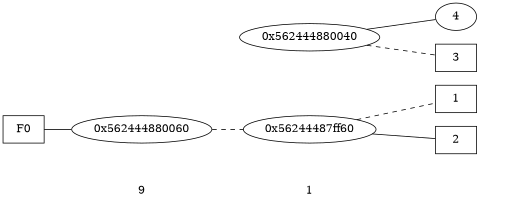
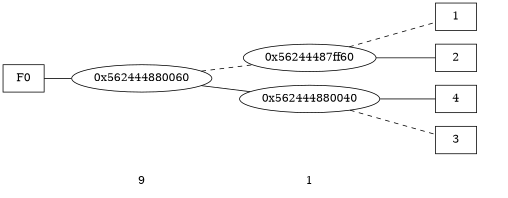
node "4": shape ellipse -> box
edge "0x562444880060" -- "0x562444880040": added
